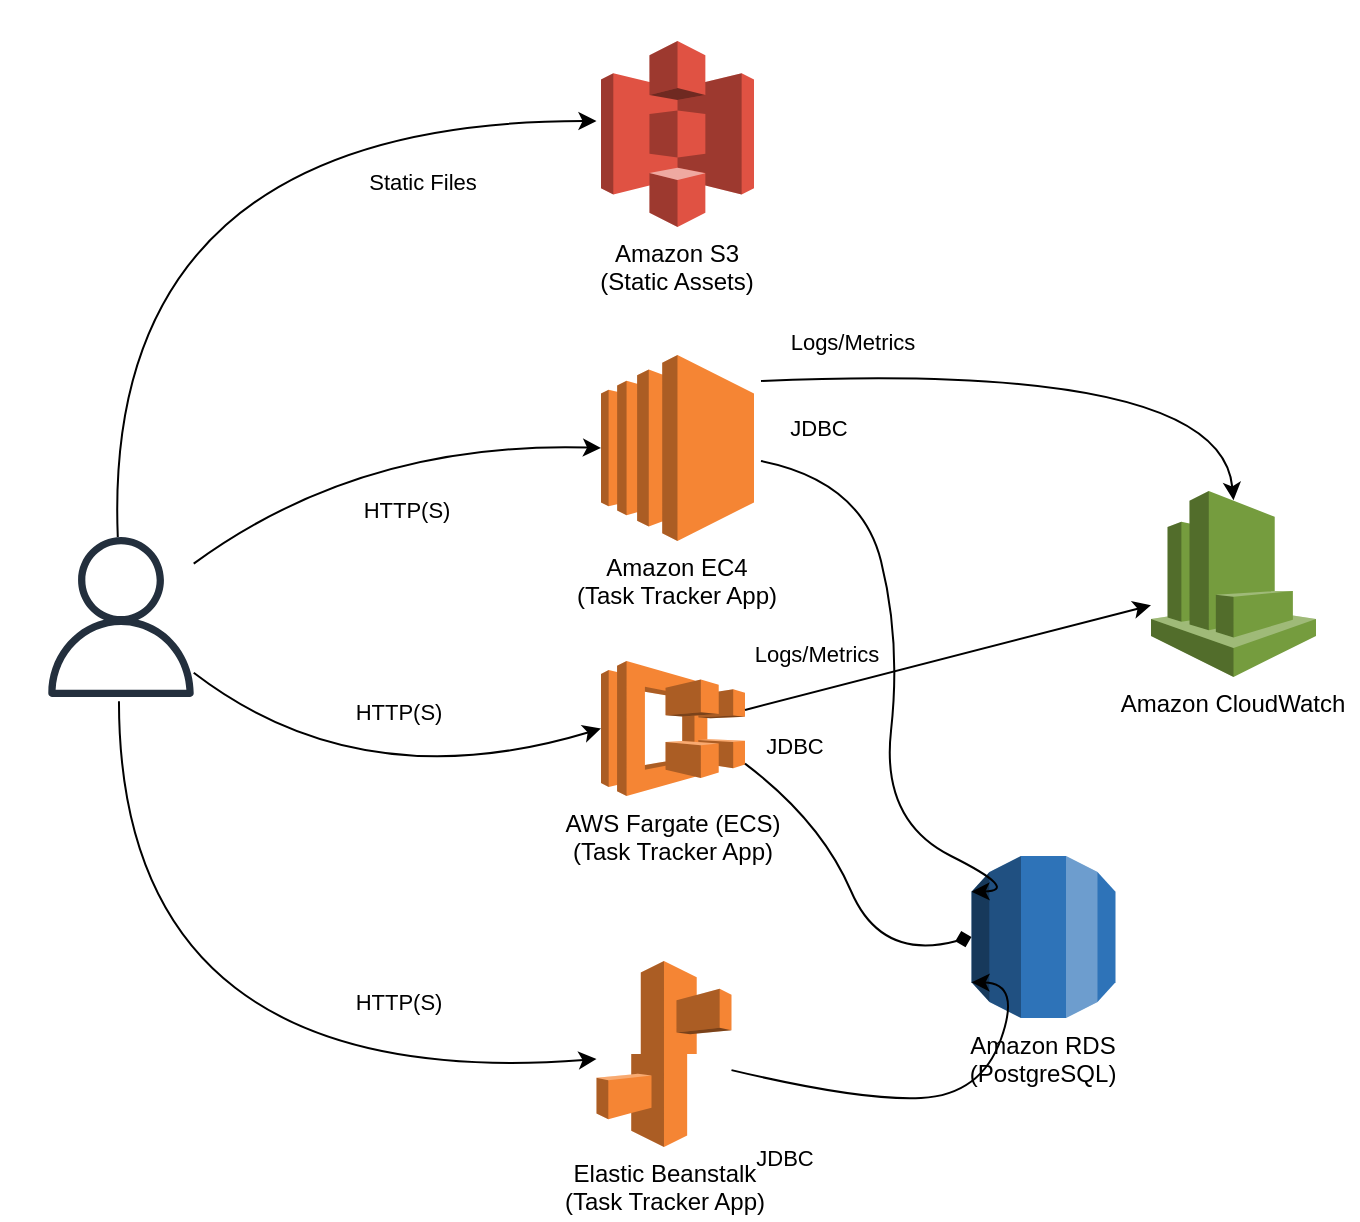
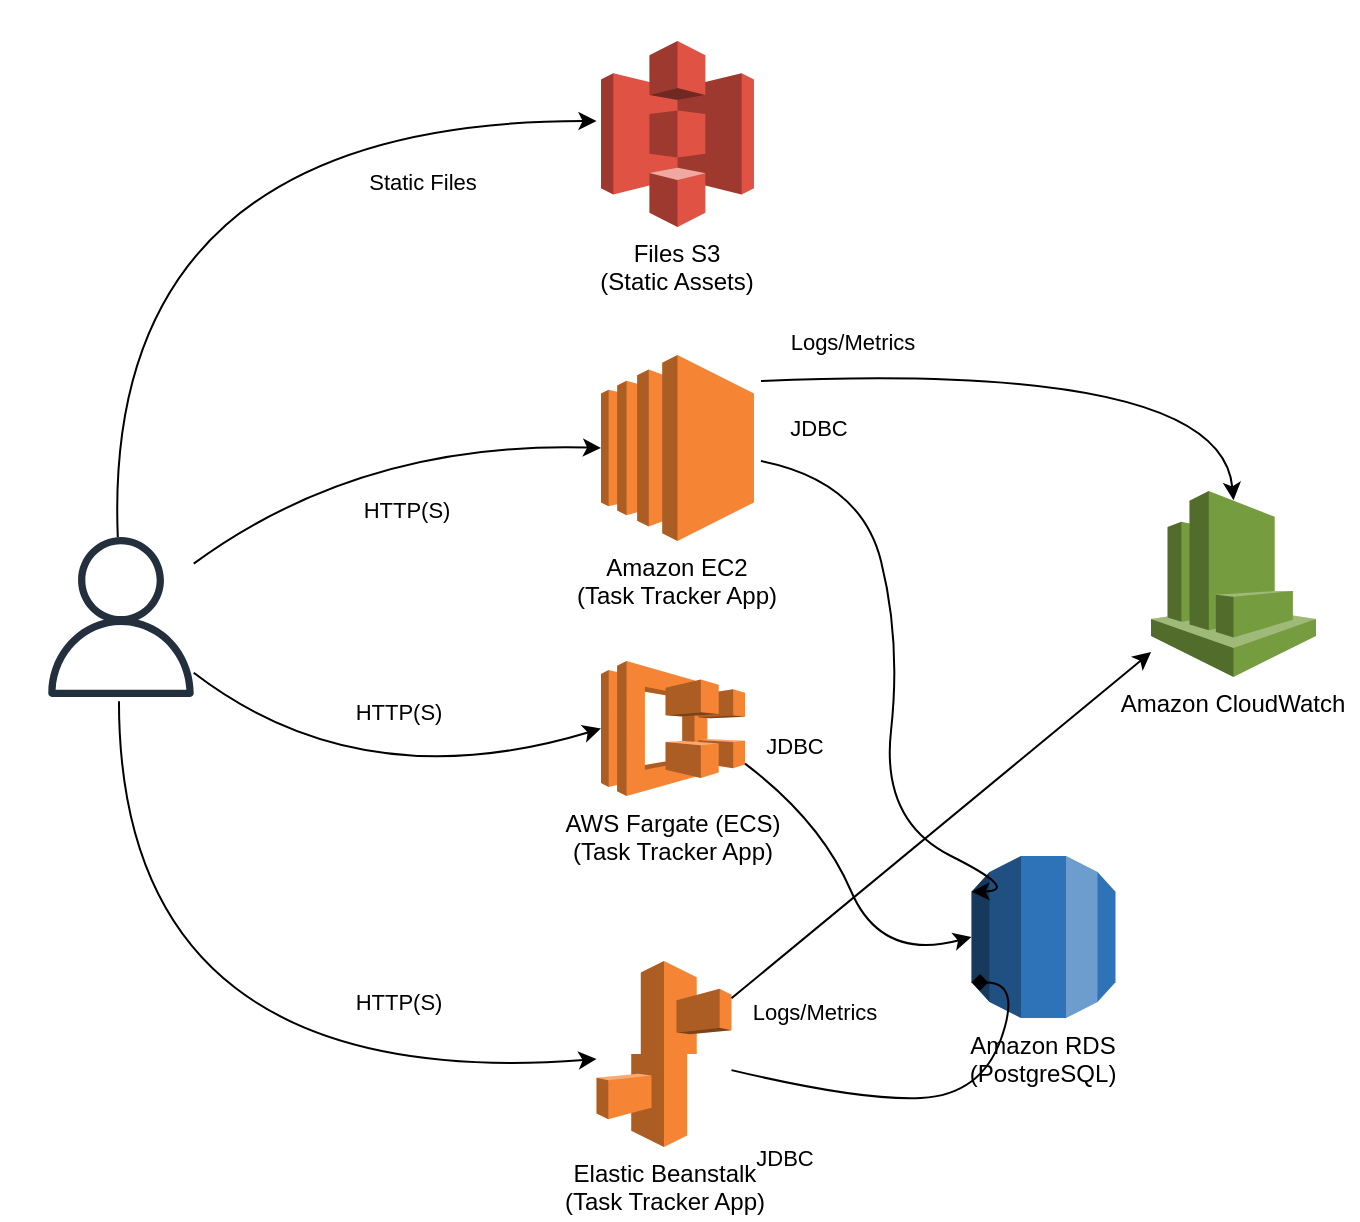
node "Amazon S3 (Static Assets)": label "Amazon S3 (Static Assets)" -> "Files S3 (Static Assets)"
node "Amazon EC4 (Task Tracker App)": label "Amazon EC4 (Task Tracker App)" -> "Amazon EC2 (Task Tracker App)"
edge "AWS Fargate (ECS) (Task Tracker App)" -> "Amazon CloudWatch": removed, label "Logs/Metrics"
edge "Elastic Beanstalk (Task Tracker App)" -> "Amazon CloudWatch": added, label "Logs/Metrics"
edge "AWS Fargate (ECS) (Task Tracker App)" -> "Amazon RDS (PostgreSQL)": arrowhead diamond -> classic
edge "Elastic Beanstalk (Task Tracker App)" -> "Amazon RDS (PostgreSQL)": arrowhead classic -> diamond
